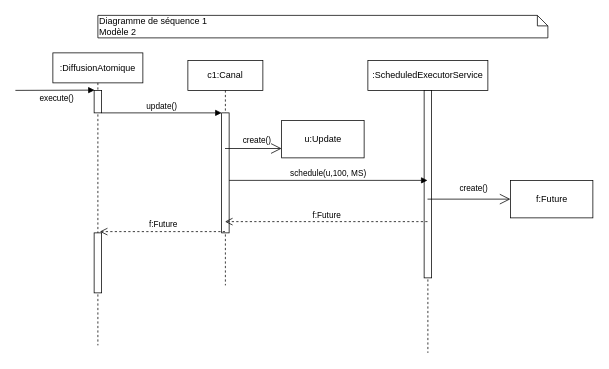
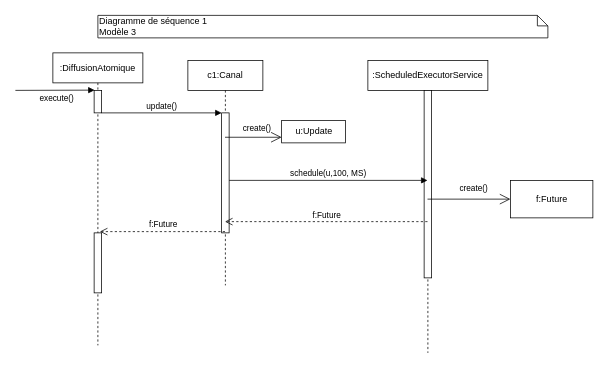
node "Diagramme de séquence 1 Modèle 2": label "Diagramme de séquence 1 Modèle 2" -> "Diagramme de séquence 1 Modèle 3"
node "u:Update": size 83x38 -> 64x23
